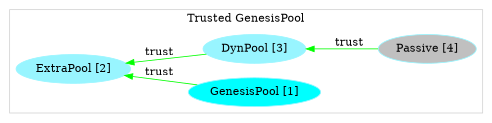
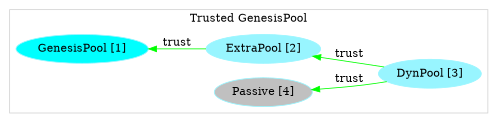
edge "Passive [4]" -> "DynPool [3]": reversed
edge "GenesisPool [1]" -> "ExtraPool [2]": reversed
